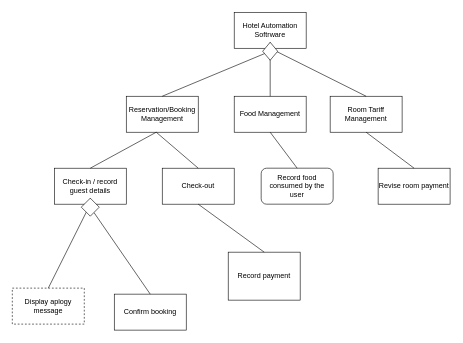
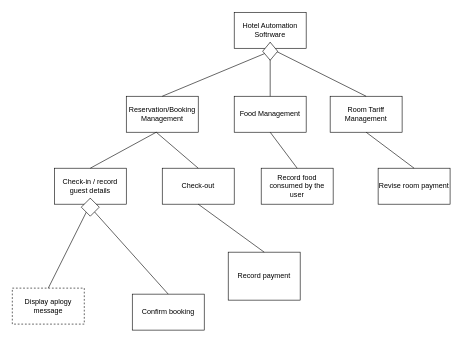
node "Record food consumed by the user": shape rounded rectangle -> rectangle
node "Confirm booking": moved (150, 312) -> (168, 312)
